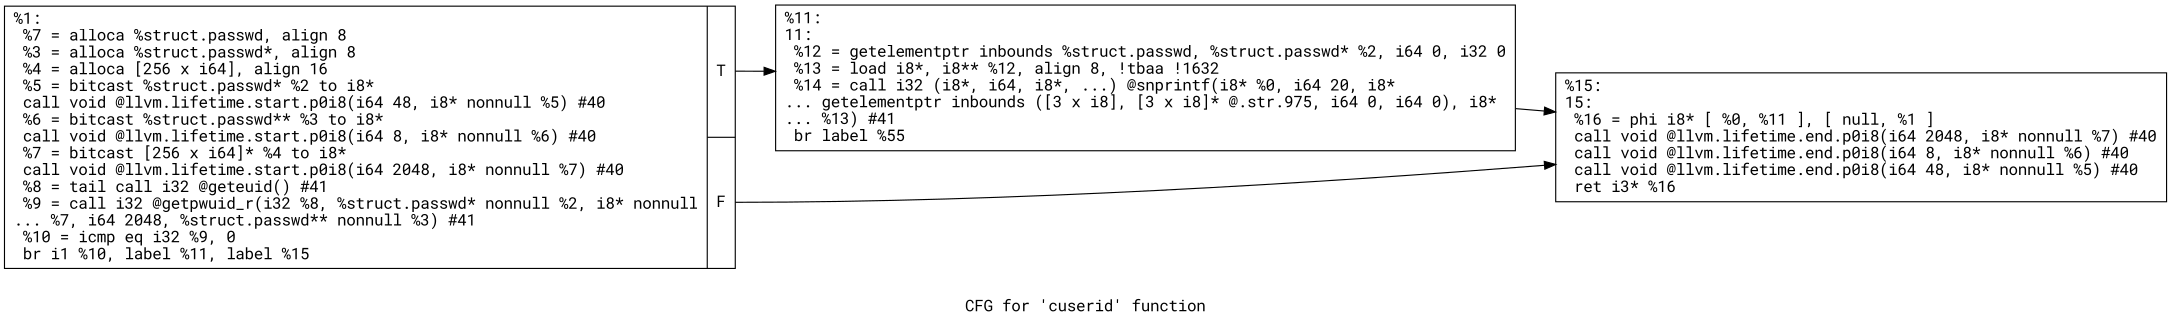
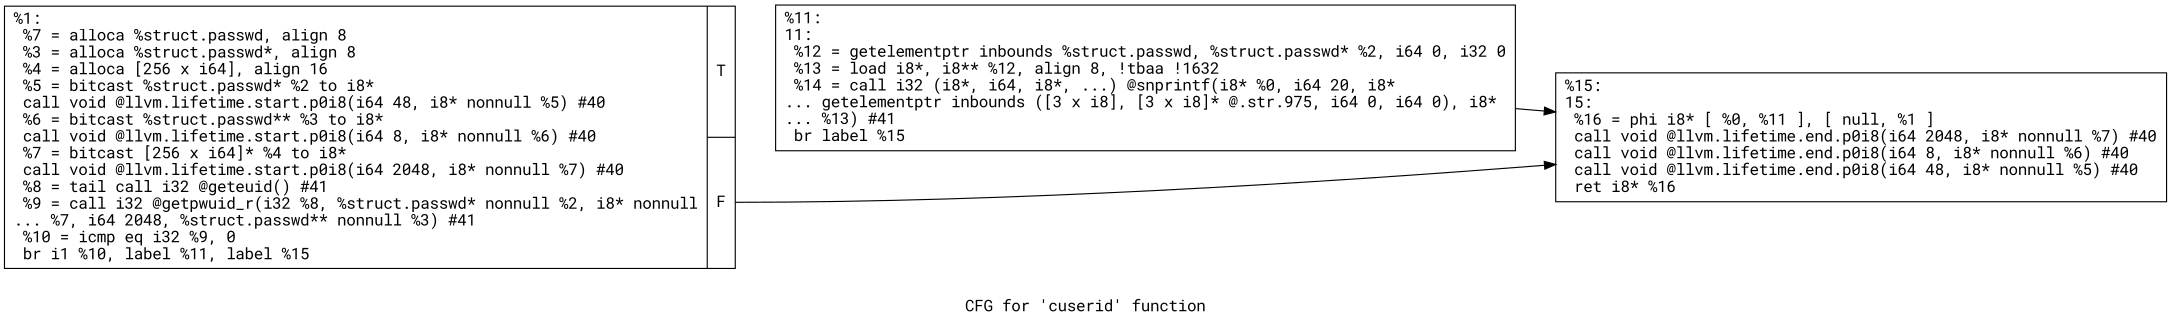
edge "%1:" -> "%11:": removed
node "%11:": text "br label %55" -> "br label %15"
node "%15:": text "ret i3* %16" -> "ret i8* %16"
